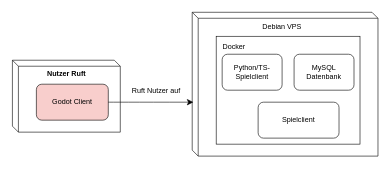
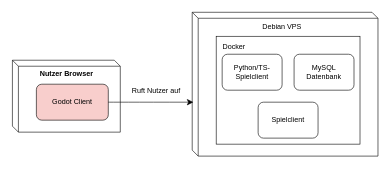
node "Nutzer Ruft": label "Nutzer Ruft" -> "Nutzer Browser"
node "Spielclient": size 81x36 -> 60x36
